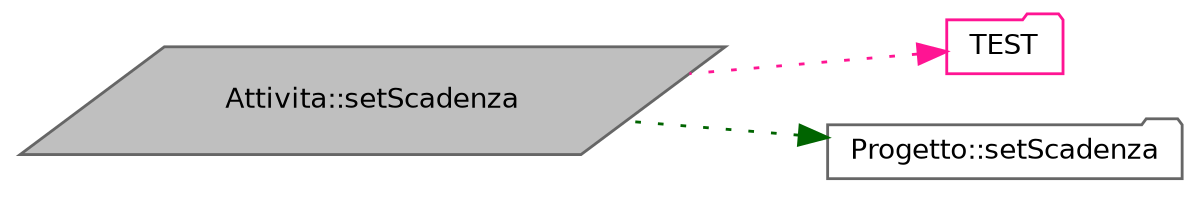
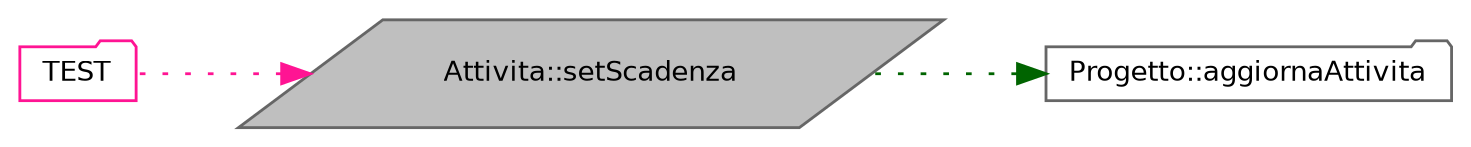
edge "Attivita::setScadenza" -> "TEST": reversed
node "Progetto::setScadenza": label "Progetto::setScadenza" -> "Progetto::aggiornaAttivita"
